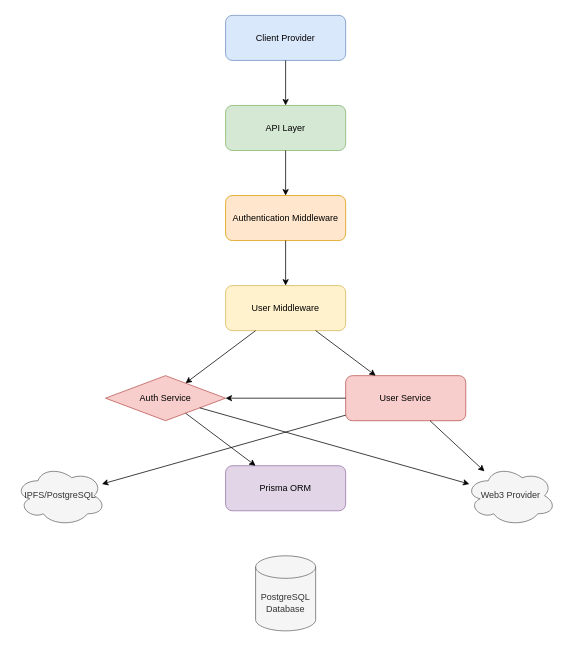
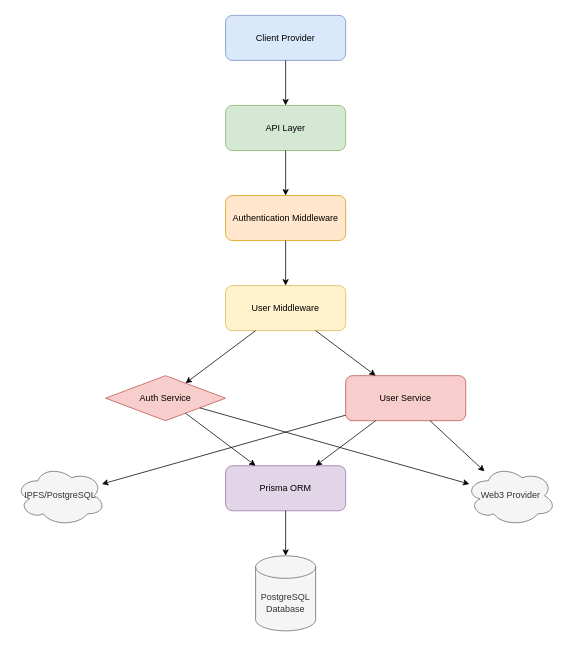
edge "User Service" -> "Auth Service": now "User Service" -> "Prisma ORM"
edge "Prisma ORM" -> "PostgreSQL Database": added
